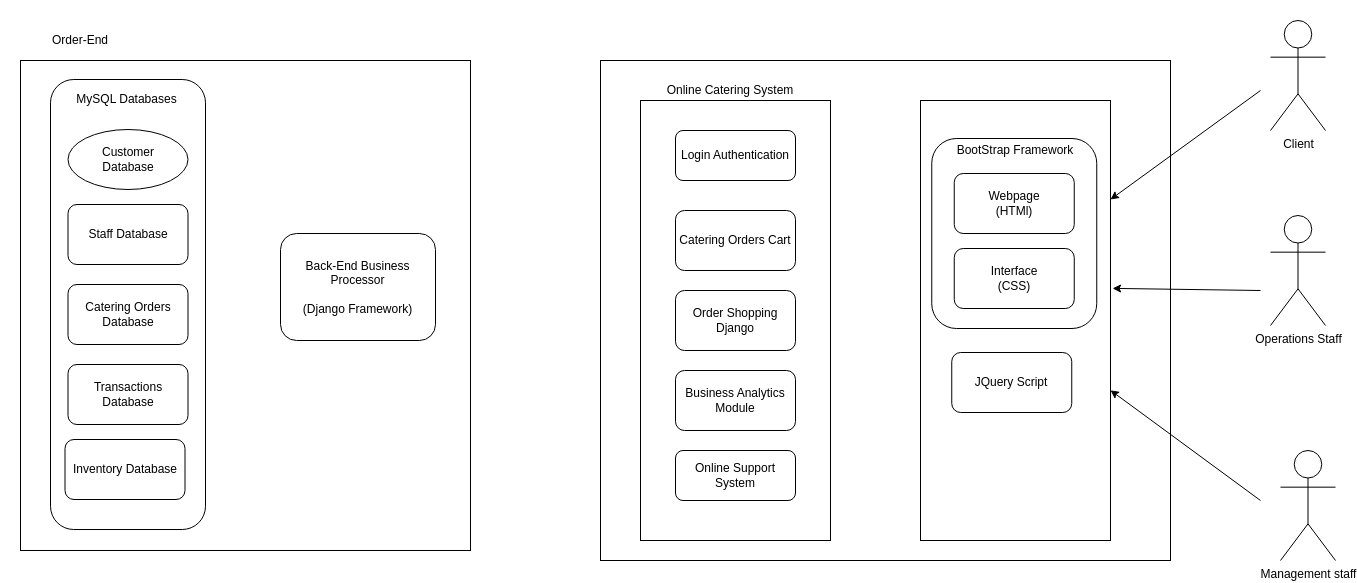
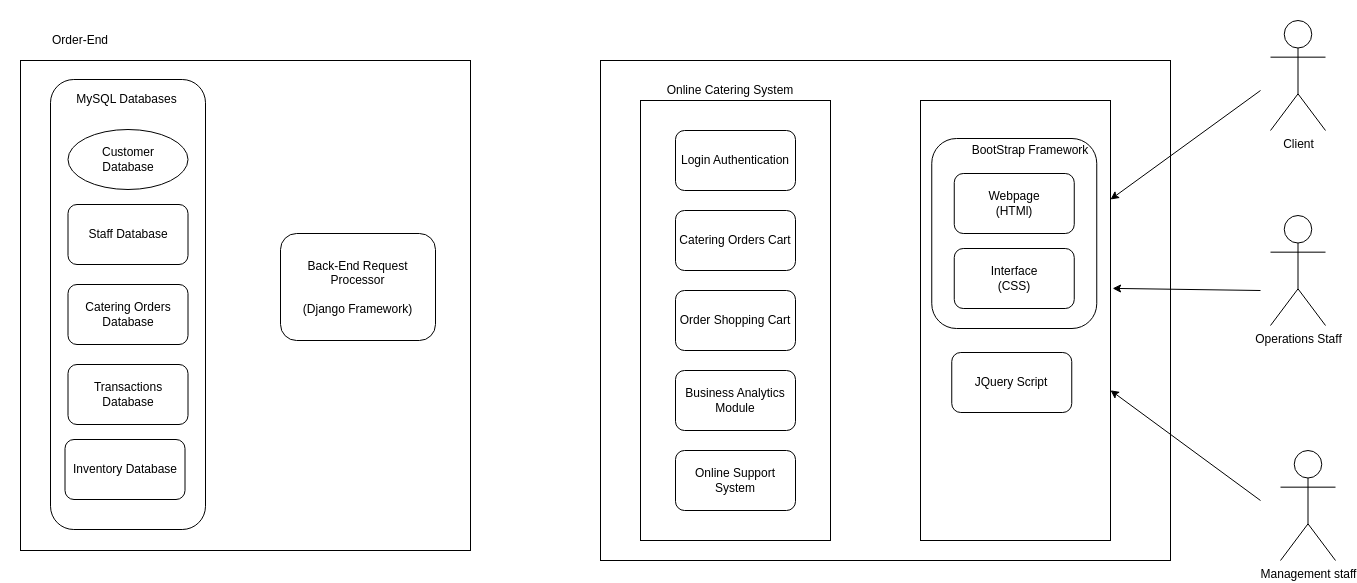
node "BootStrap Framework": moved (1016, 151) -> (1031, 151)
node "Login Authentication": size 120x50 -> 120x60
node "Back-End Business Processor (Django Framework)": label "Back-End Business Processor (Django Framework)" -> "Back-End Request Processor (Django Framework)"
node "Order Shopping Django": label "Order Shopping Django" -> "Order Shopping Cart"
node "Online Support System": size 120x50 -> 120x60
